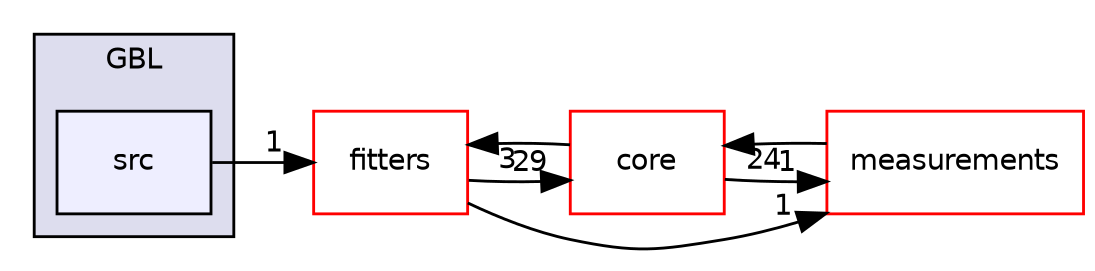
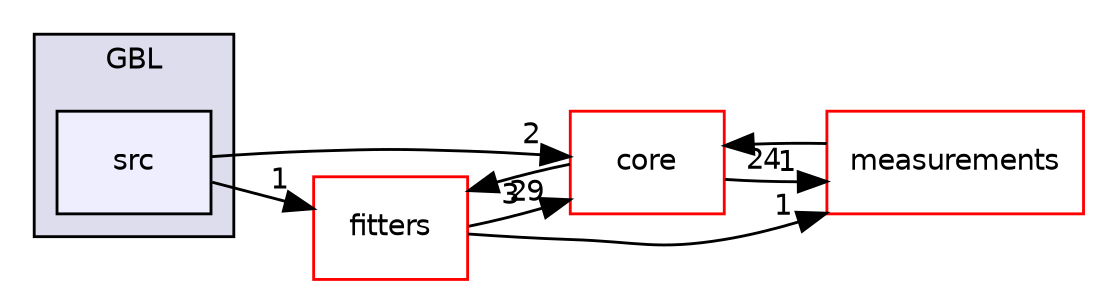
edge "src" -> "core": added
